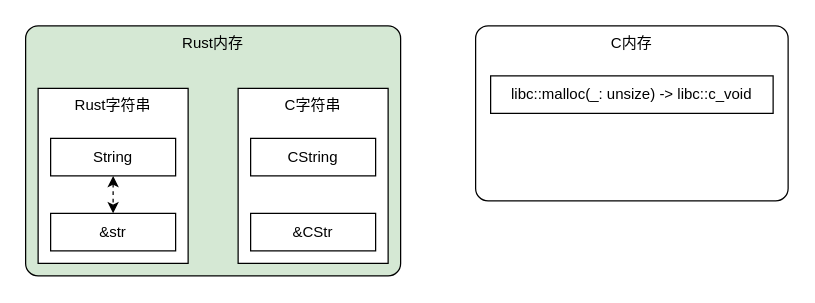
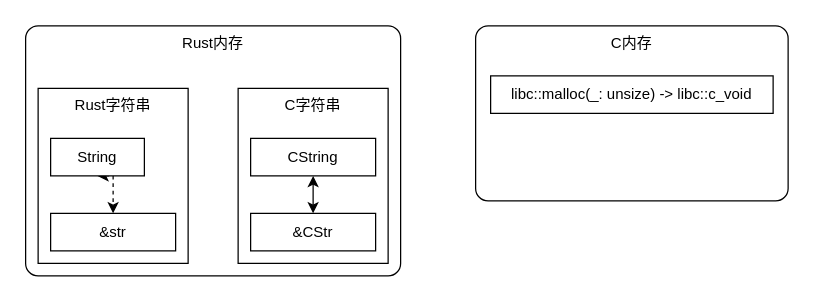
node "Rust内存": fillcolor #d5e8d4 -> #ffffff
node "String": size 125x38 -> 94x38
edge "CString" -- "&CStr": added
